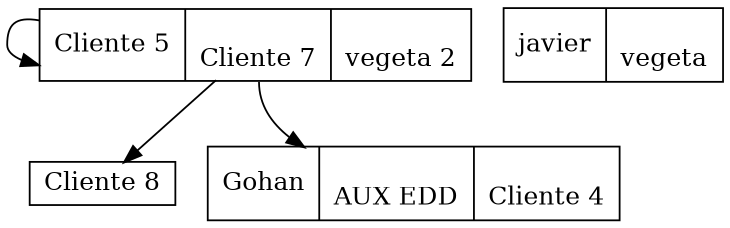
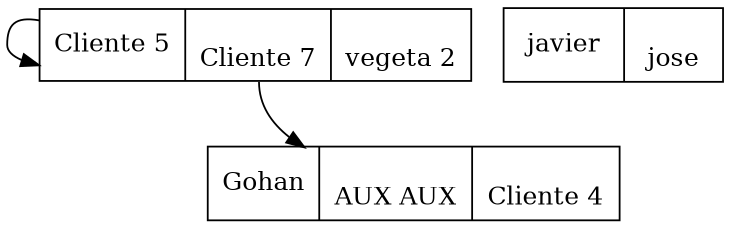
node "javier": text "vegeta" -> "jose"
node "Cliente 8": removed
node "Gohan": text "AUX EDD" -> "AUX AUX"
